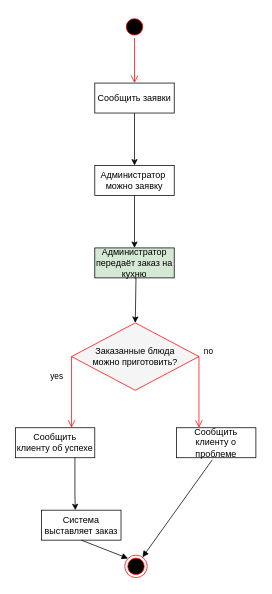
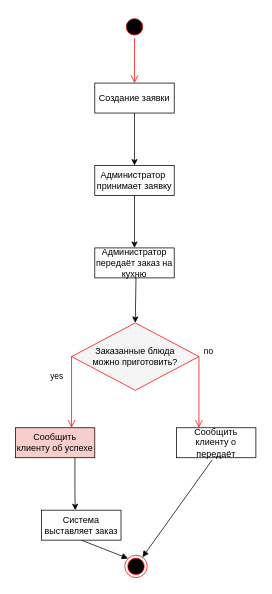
node "Сообщить заявки": label "Сообщить заявки" -> "Создание заявки"
node "Администратор можно заявку": label "Администратор можно заявку" -> "Администратор принимает заявку"
node "Администратор передаёт заказ на кухню": fillcolor #d5e8d4 -> #ffffff
node "Сообщить клиенту об успехе": fillcolor #ffffff -> #f8cecc
node "Сообщить клиенту о проблеме": label "Сообщить клиенту о проблеме" -> "Сообщить клиенту о передаёт"
